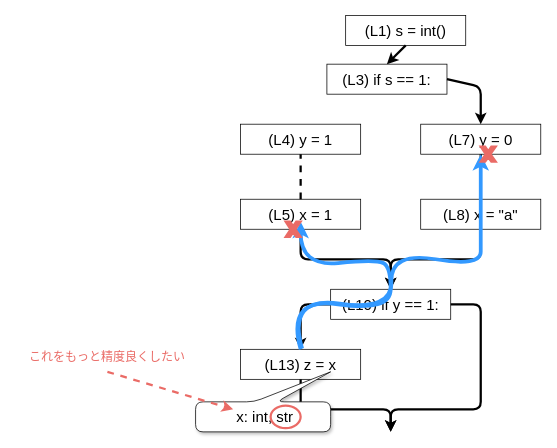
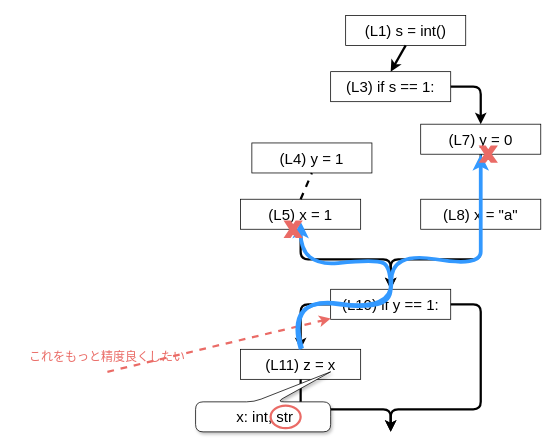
node "(L3) if s == 1:": moved (387, 79) -> (390, 87)
node "(L4) y = 1": moved (300, 139) -> (312, 158)
node "(L13) z = x": label "(L13) z = x" -> "(L11) z = x"
edge "これをもっと精度良くしたい" -> "x: int, str": now "これをもっと精度良くしたい" -> "(L10) if y == 1:"
